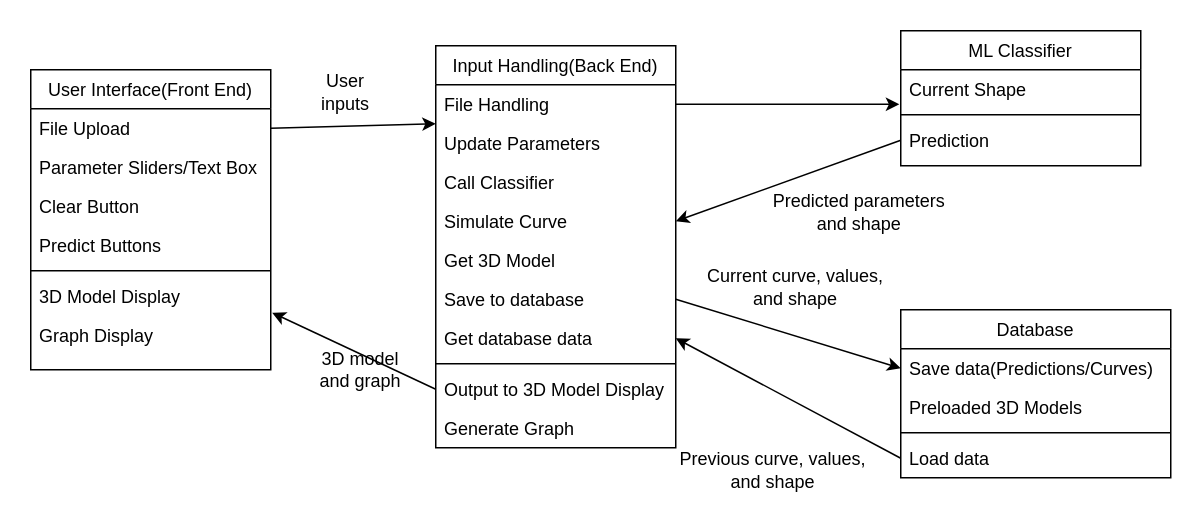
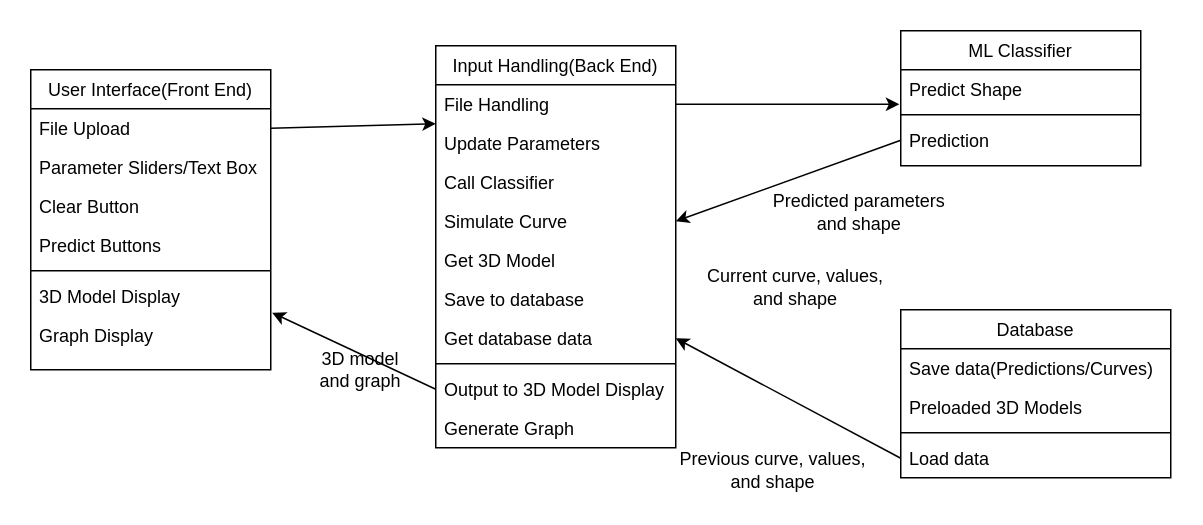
node "Current Shape": label "Current Shape" -> "Predict Shape"
node "User inputs": removed
edge "Save to database" -> "Save data(Predictions/Curves)": removed
